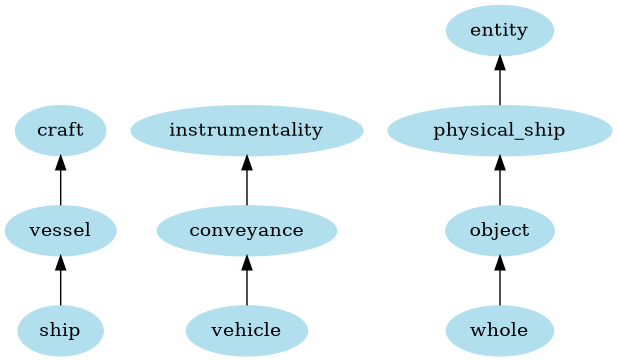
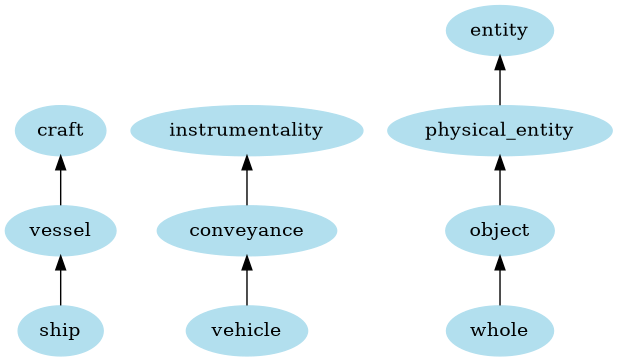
node "physical_ship": label "physical_ship" -> "physical_entity"
